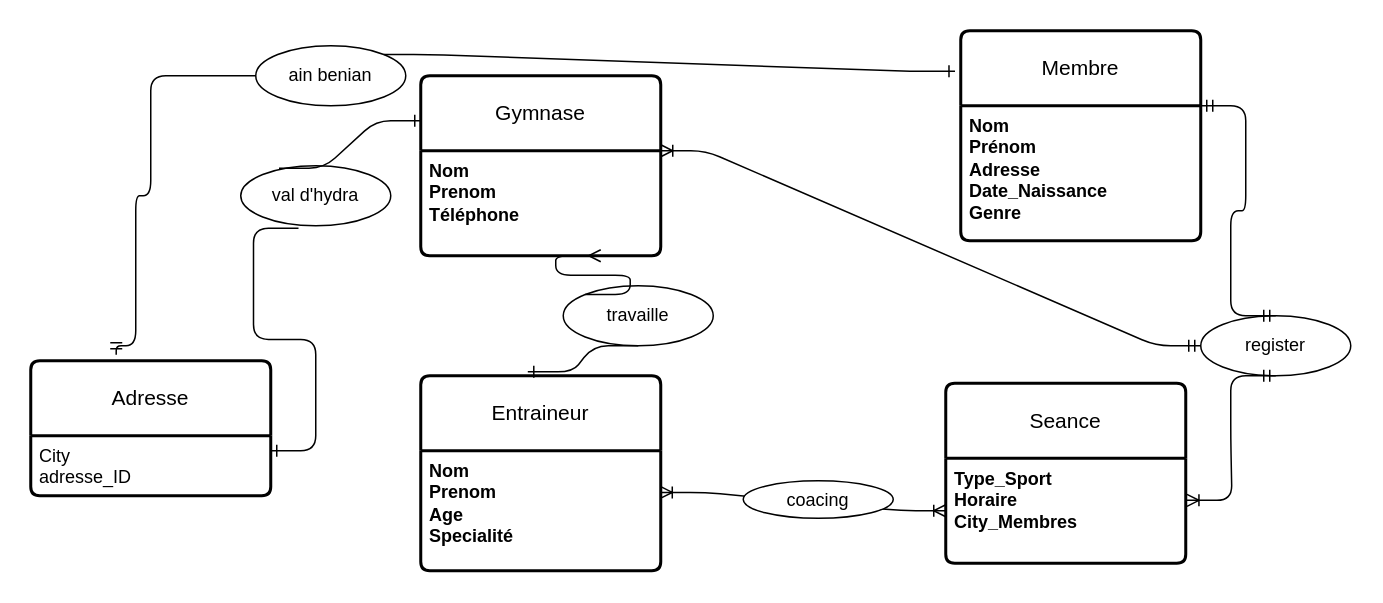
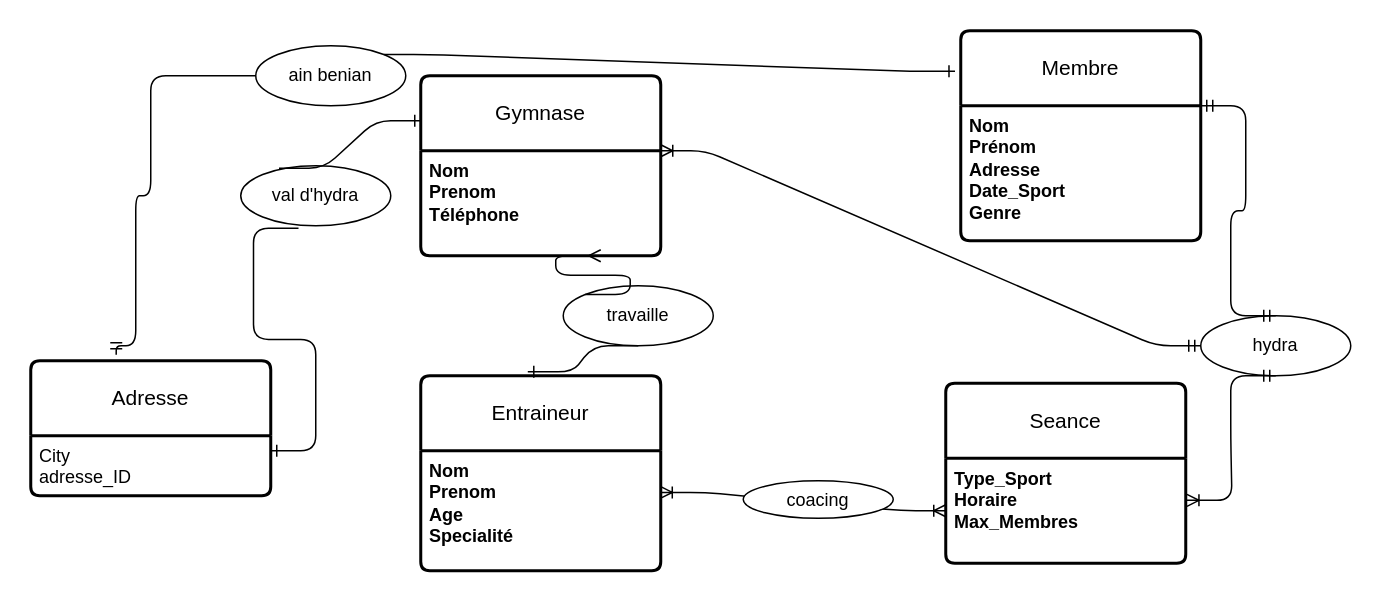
node "Nom Prénom Adresse Date_Naissance Genre": label "Nom Prénom Adresse Date_Naissance Genre" -> "Nom Prénom Adresse Date_Sport Genre"
node "register": label "register" -> "hydra"
node "Type_Sport Horaire City_Membres": label "Type_Sport Horaire City_Membres" -> "Type_Sport Horaire Max_Membres"
